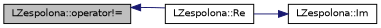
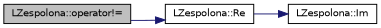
edge "LZespolona::Re" -> "LZespolona::operator!=": reversed
